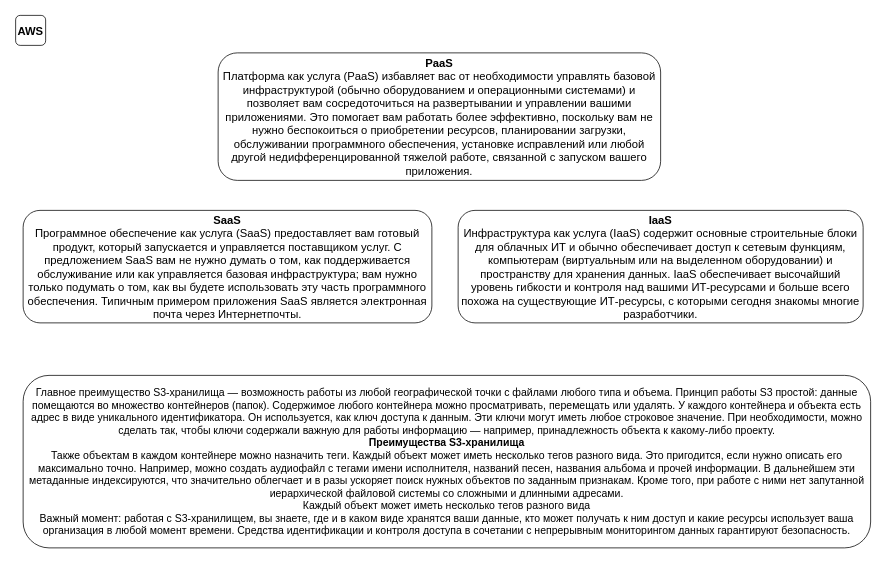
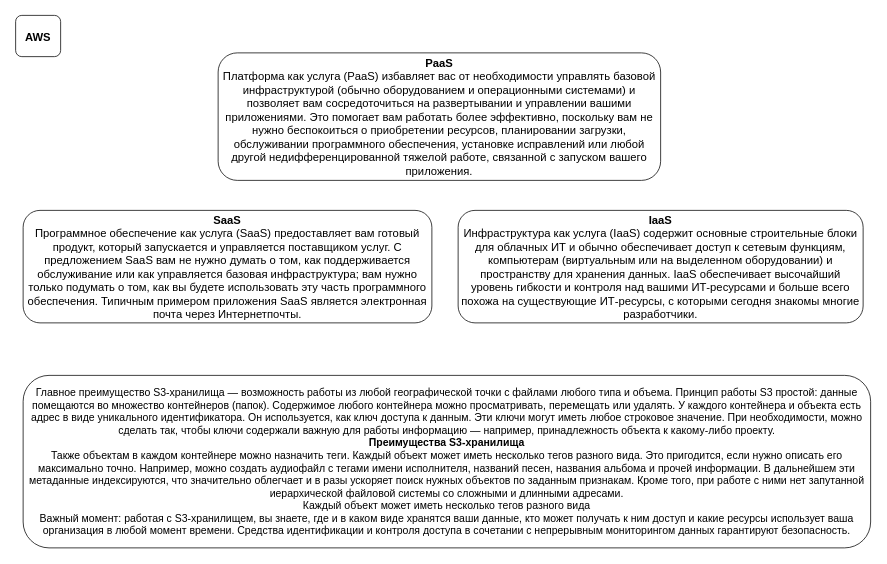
node "AWS": size 30x30 -> 45x41
